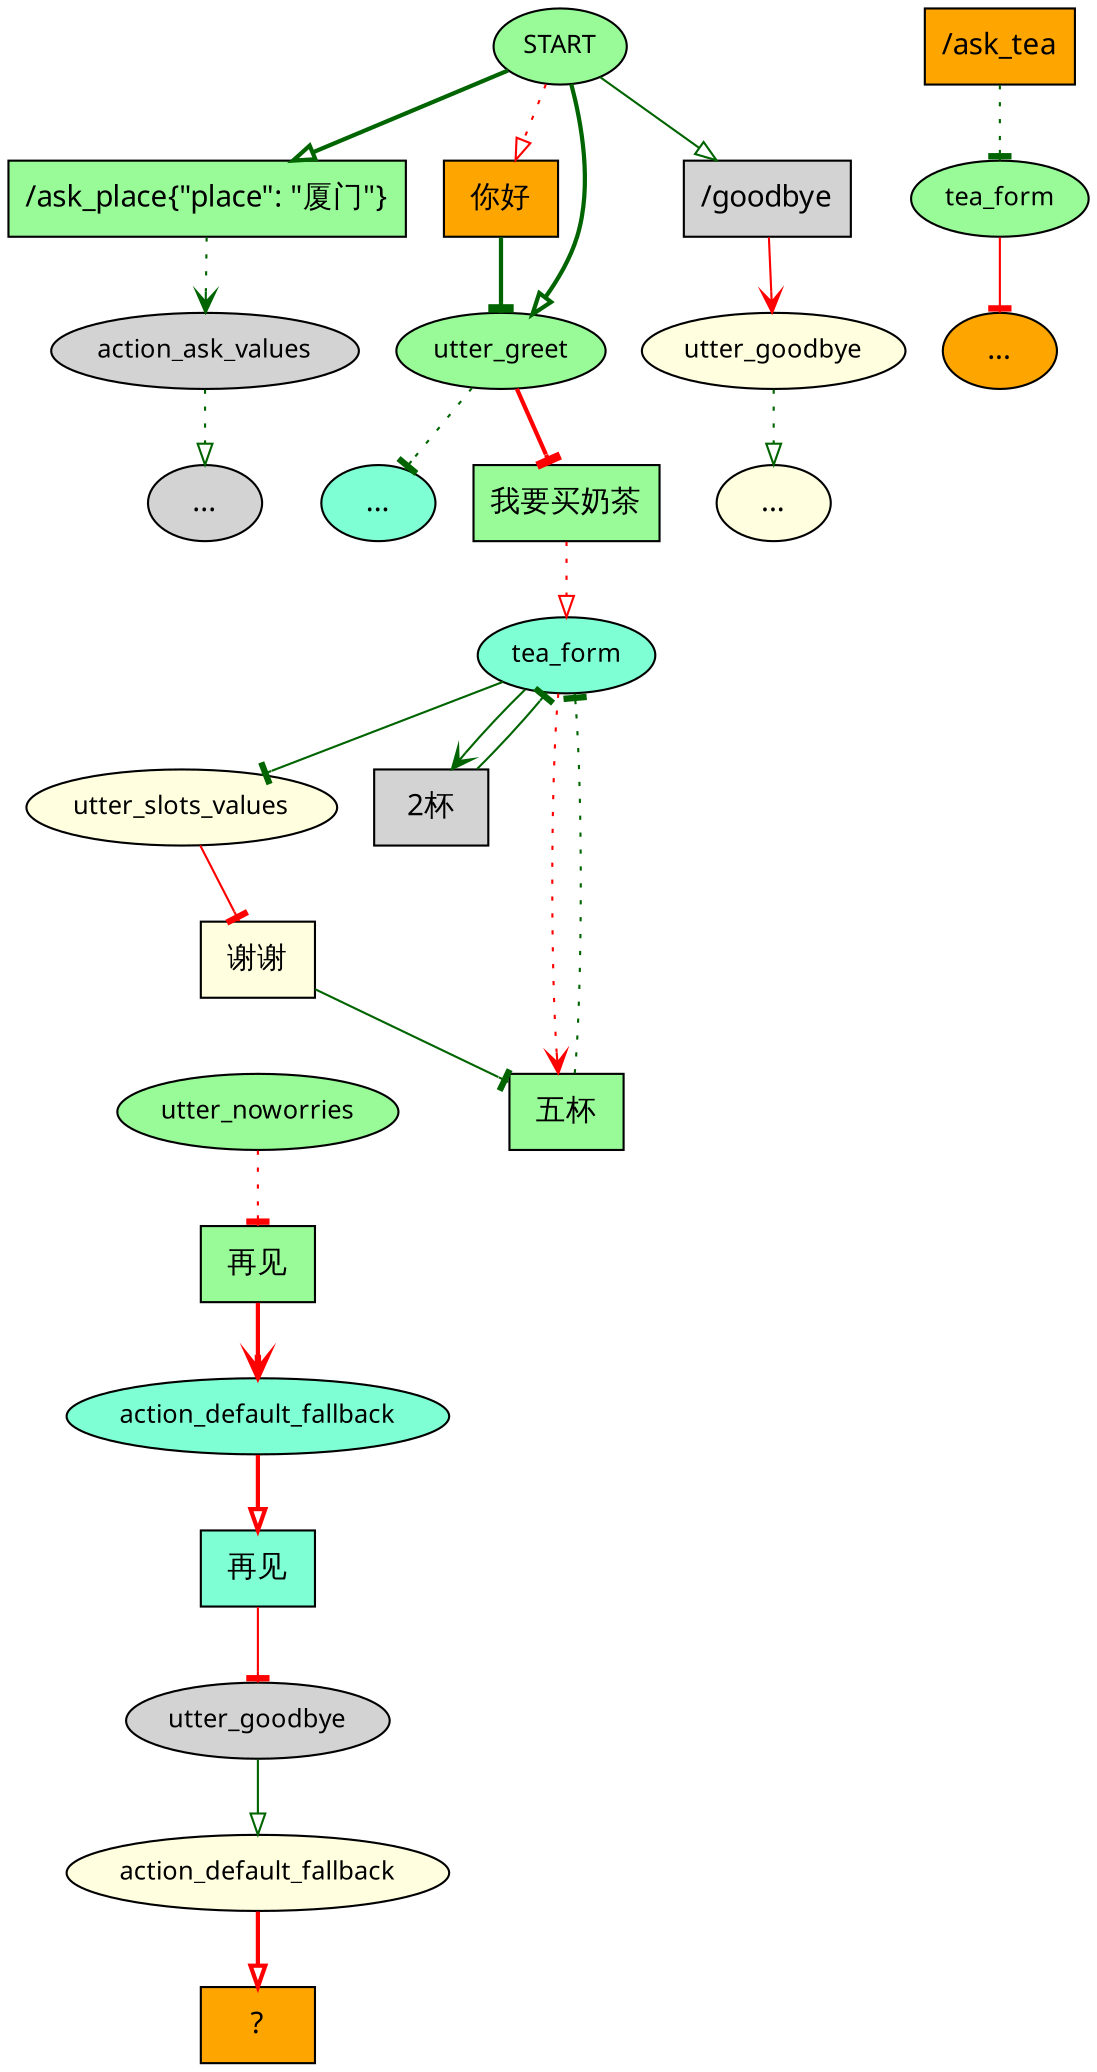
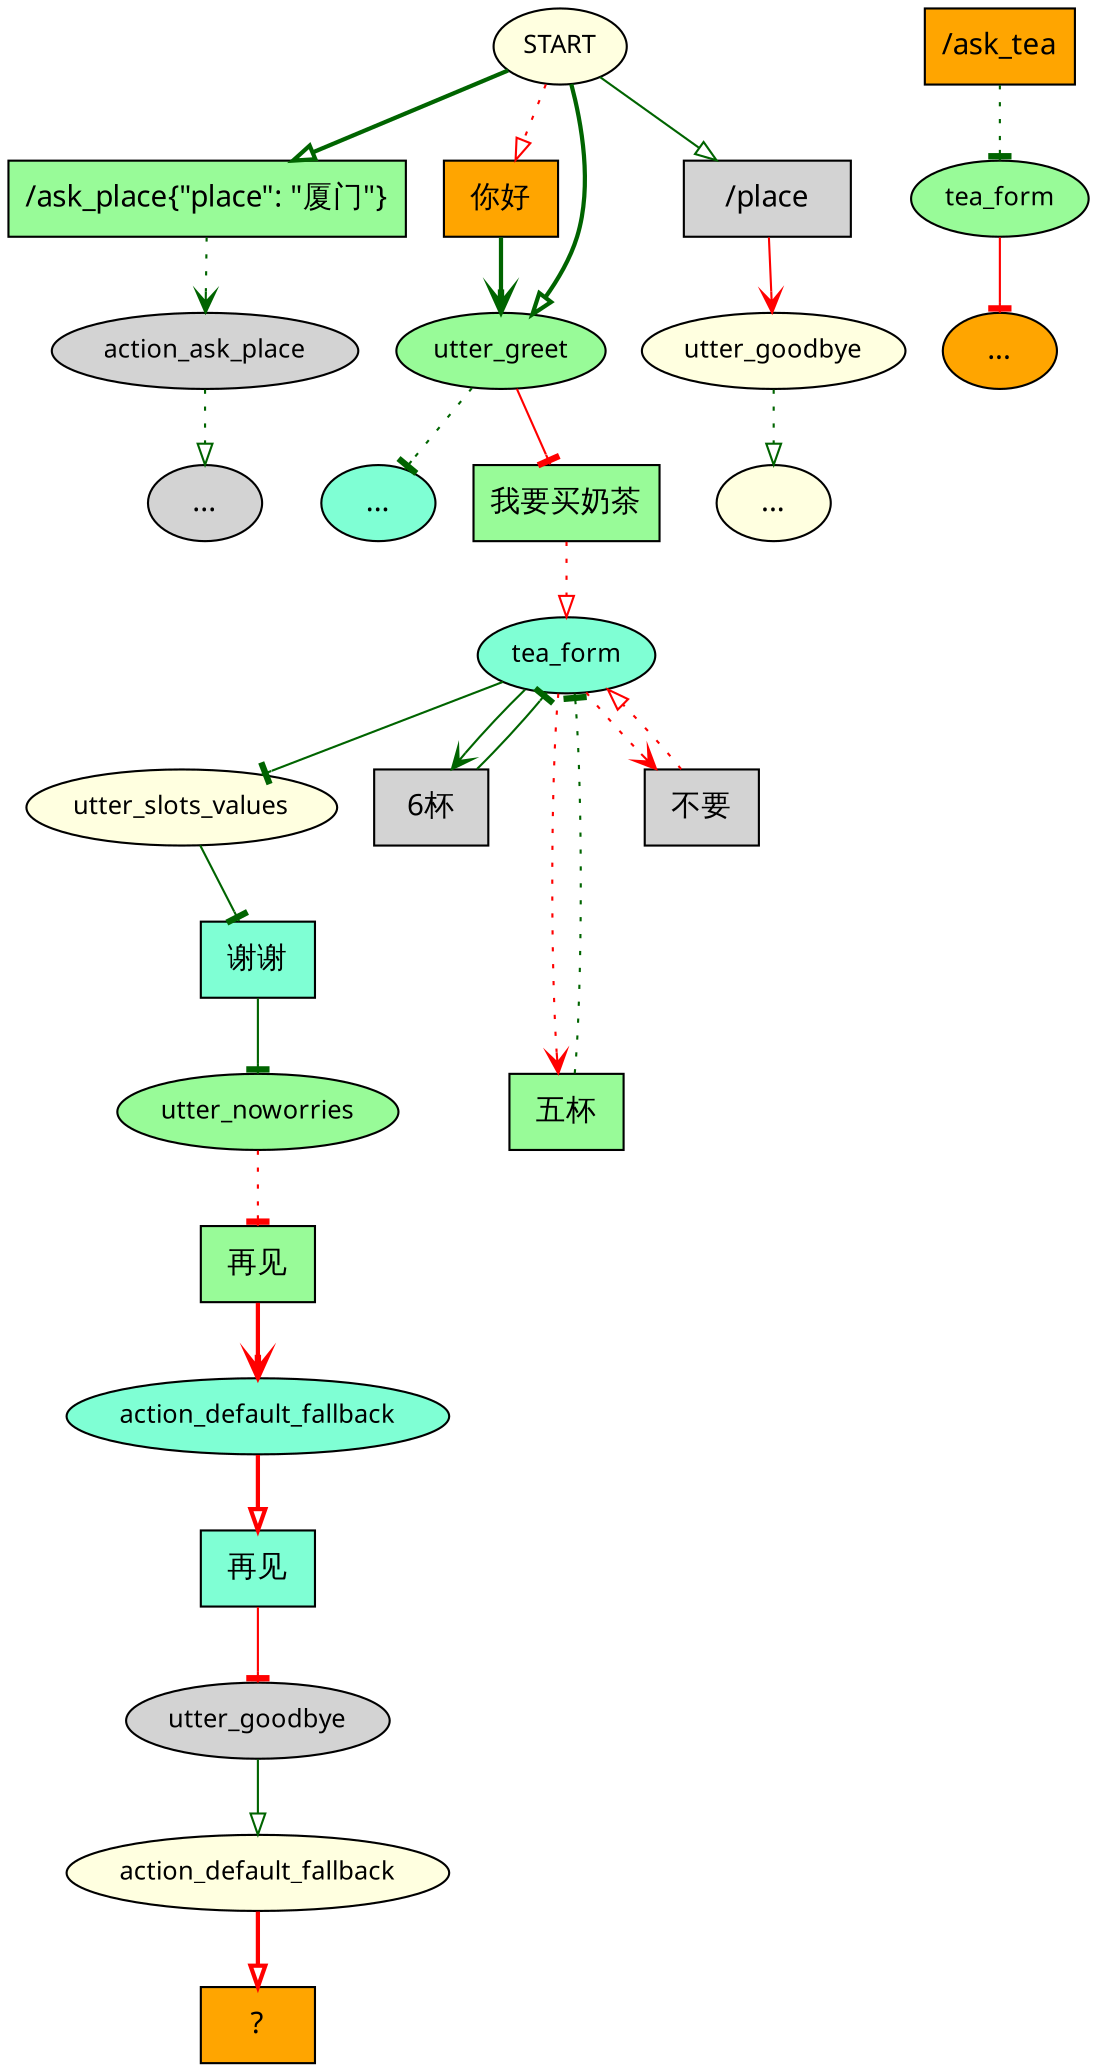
node "START": fillcolor palegreen -> lightyellow
node "/goodbye": label "/goodbye" -> "/place"
edge "你好" -> "utter_greet": arrowhead tee -> vee
node "action_ask_values": label "action_ask_values" -> "action_ask_place"
edge "utter_greet" -> "我要买奶茶": style bold -> solid
node "2杯": label "2杯" -> "6杯"
node "不要": added
edge "utter_slots_values" -> "谢谢": color red -> darkgreen
node "谢谢": fillcolor lightyellow -> aquamarine
edge "谢谢" -> "五杯": now "谢谢" -> "utter_noworries"
